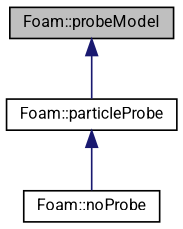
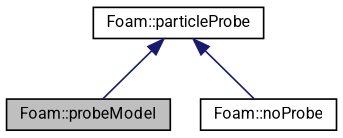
edge "Foam::particleProbe" -> "Foam::probeModel": reversed
